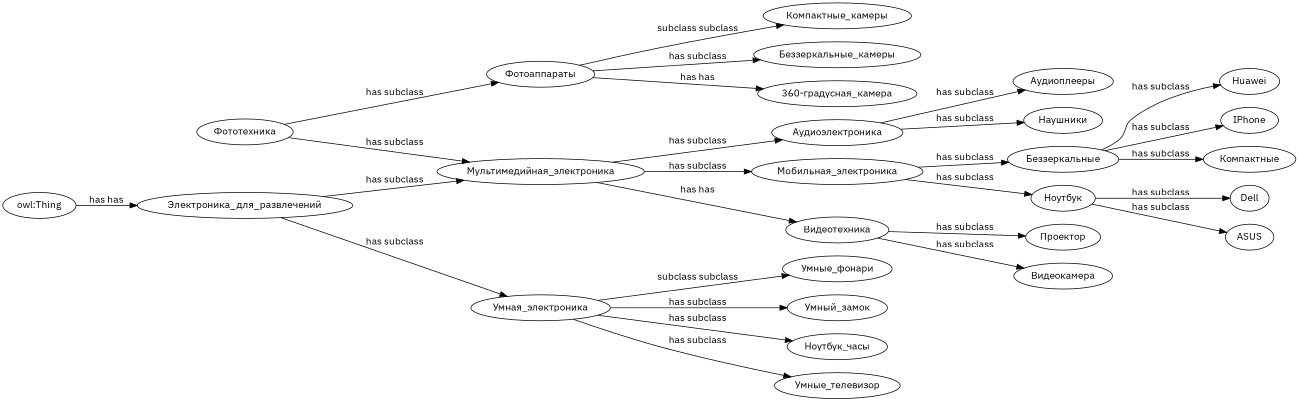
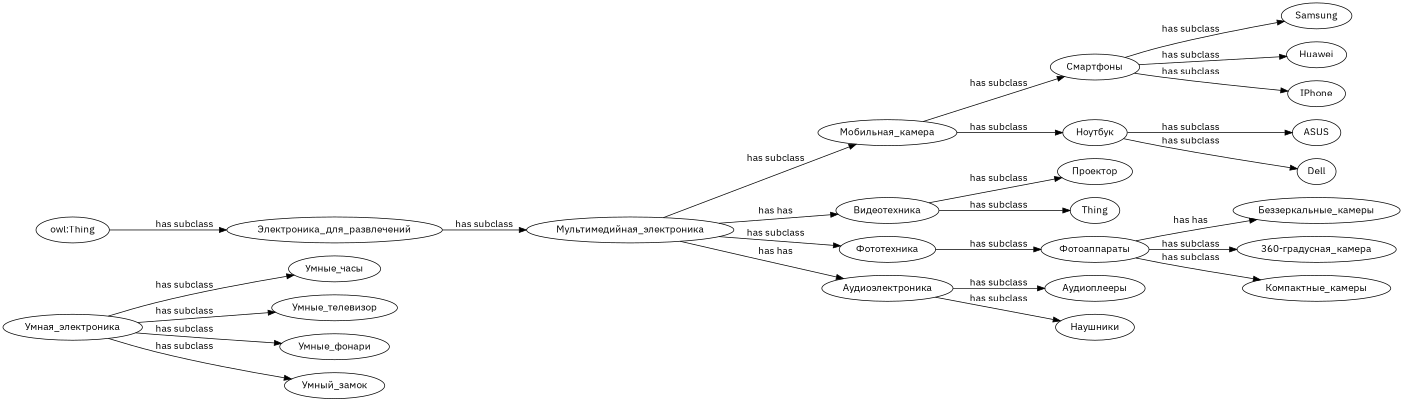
edge "Фотоаппараты" -> "Компактные_камеры": label "subclass subclass" -> "has subclass"
edge "Фотоаппараты" -> "Беззеркальные_камеры": label "has subclass" -> "has has"
edge "Фотоаппараты" -> "360-градусная_камера": label "has has" -> "has subclass"
edge "Мультимедийная_электроника" -> "Аудиоэлектроника": label "has subclass" -> "has has"
edge "Фототехника" -> "Мультимедийная_электроника": reversed
node "Беззеркальные": label "Беззеркальные" -> "Смартфоны"
node "Компактные": label "Компактные" -> "Samsung"
node "Мобильная_электроника": label "Мобильная_электроника" -> "Мобильная_камера"
edge "owl:Thing" -> "Электроника_для_развлечений": label "has has" -> "has subclass"
edge "Электроника_для_развлечений" -> "Умная_электроника": removed, label "has subclass"
node "Видеокамера": label "Видеокамера" -> "Thing"
edge "Умная_электроника" -> "Умные_фонари": label "subclass subclass" -> "has subclass"
node "Ноутбук_часы": label "Ноутбук_часы" -> "Умные_часы"
